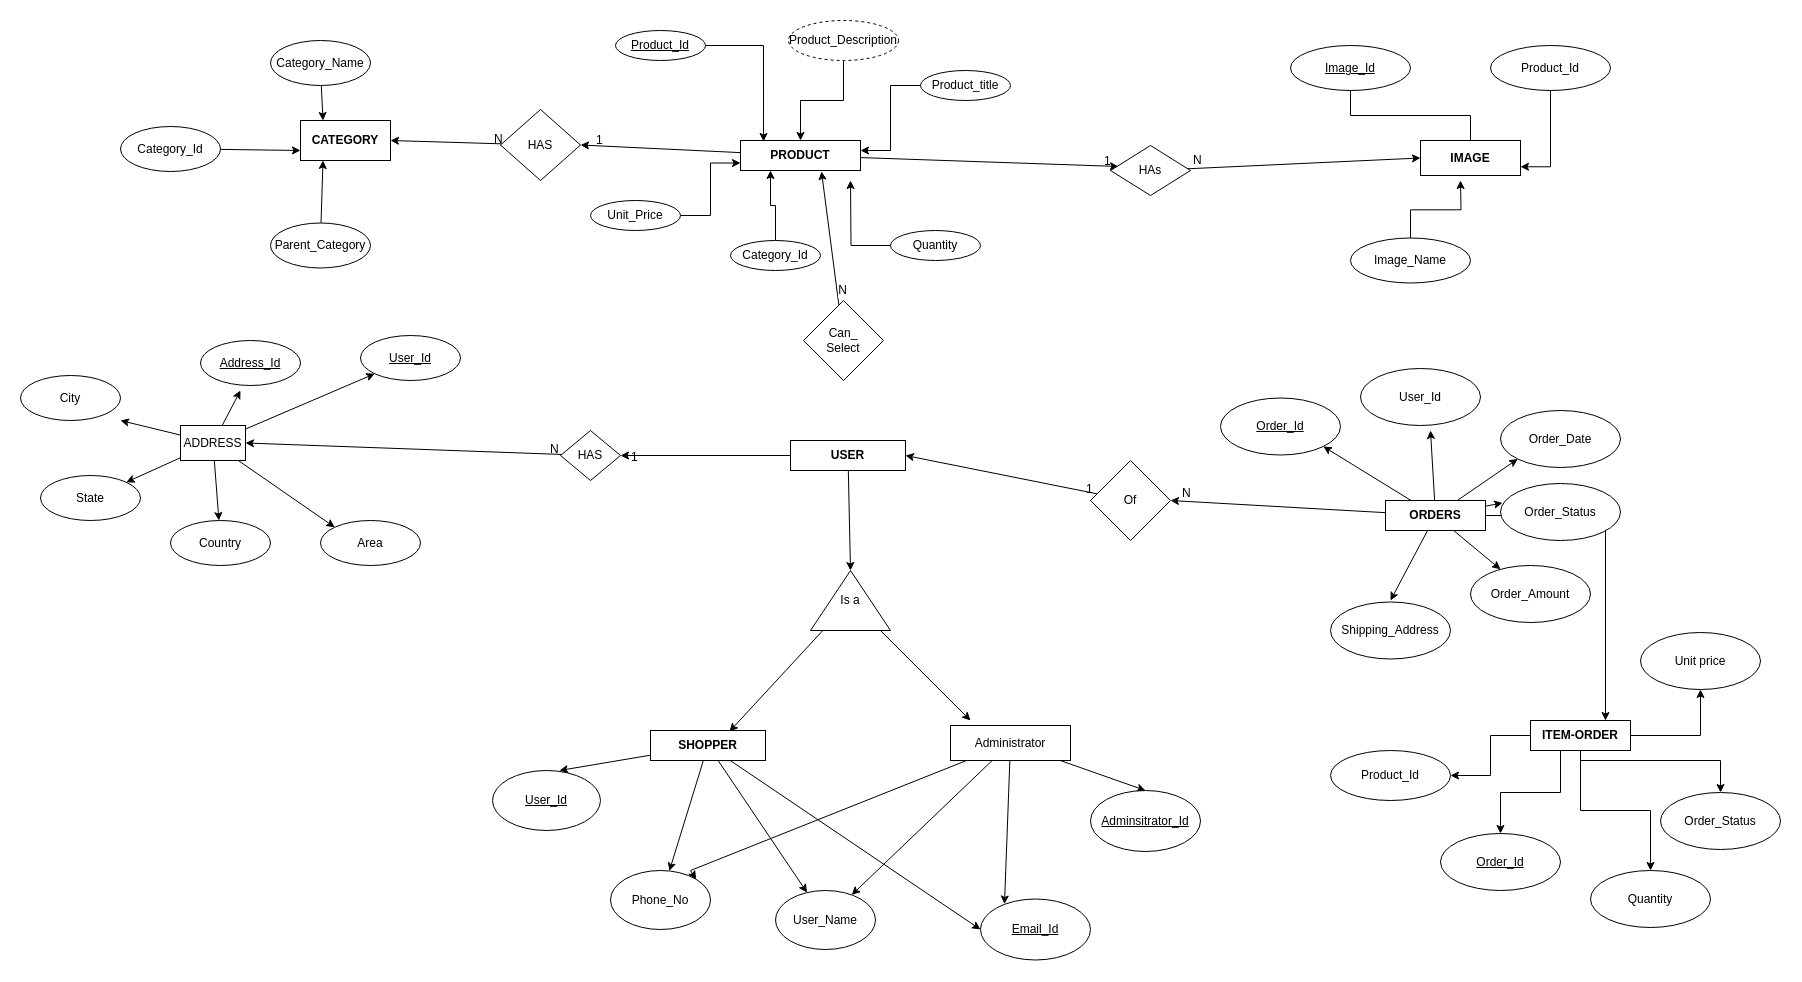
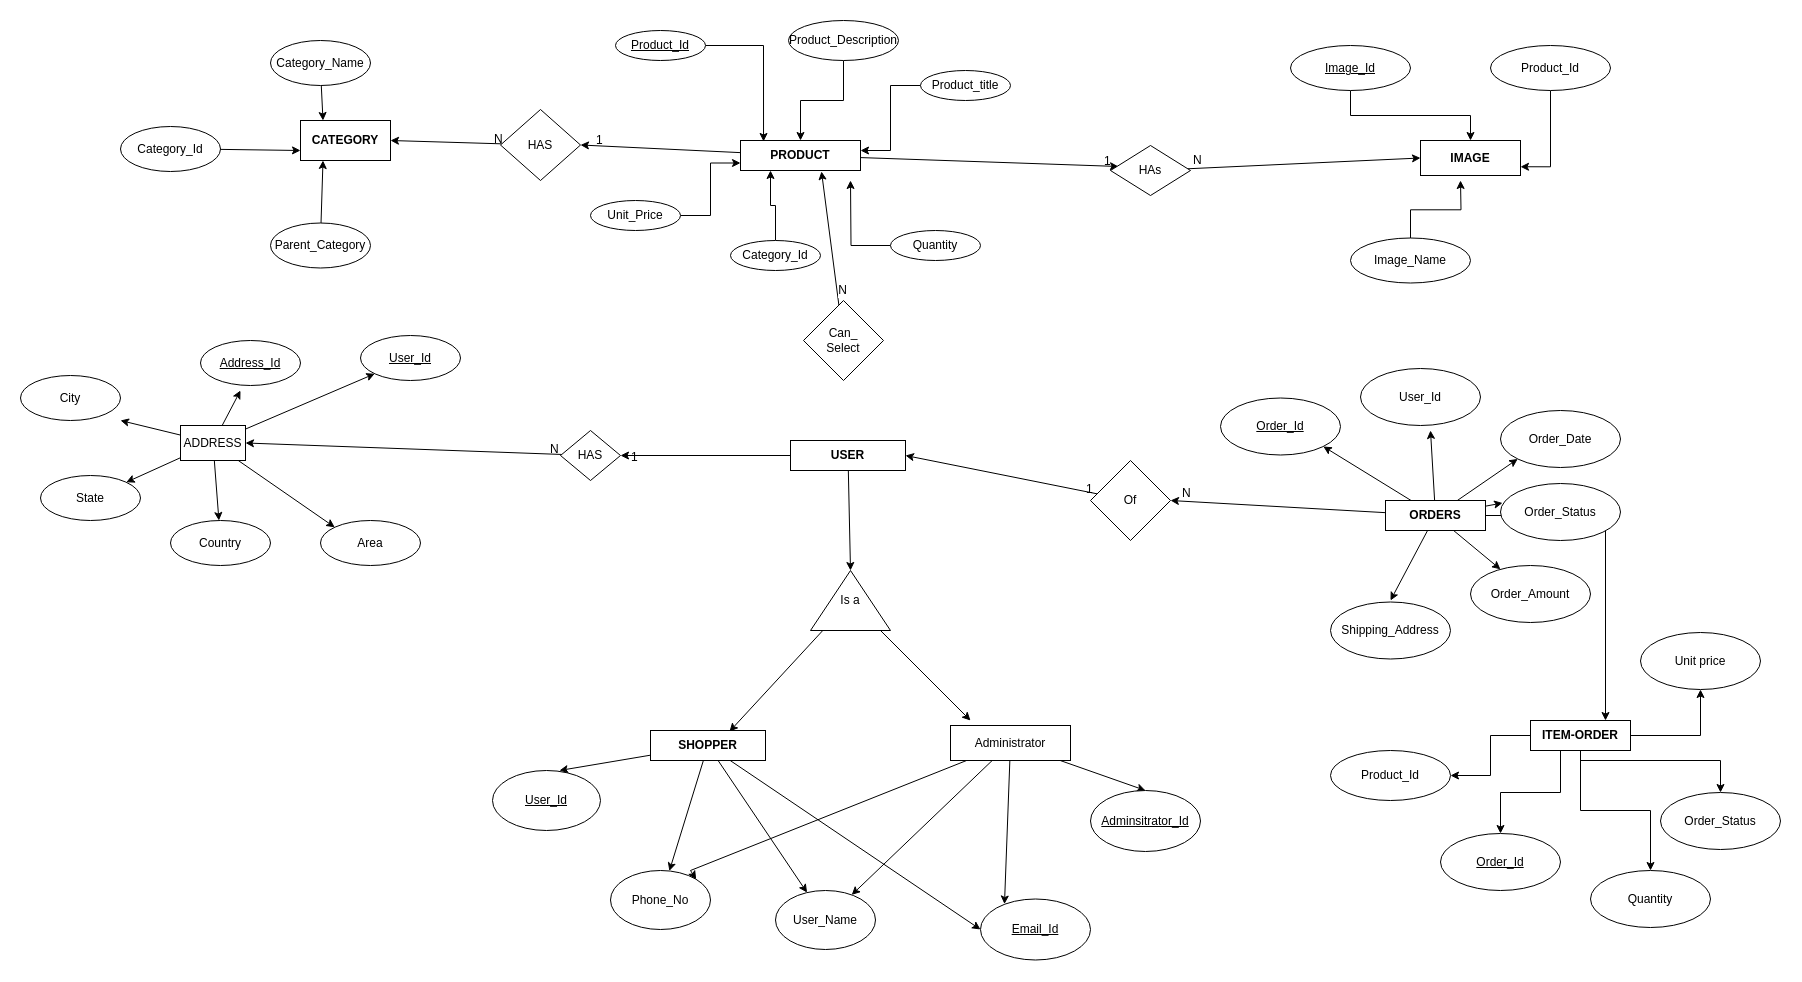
node "Product_Description": style dashed -> solid
edge "Image_Id" -- "IMAGE": arrowhead none -> classic
